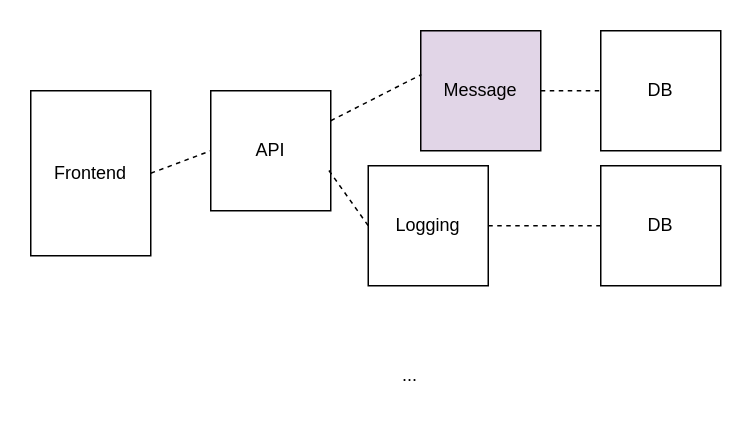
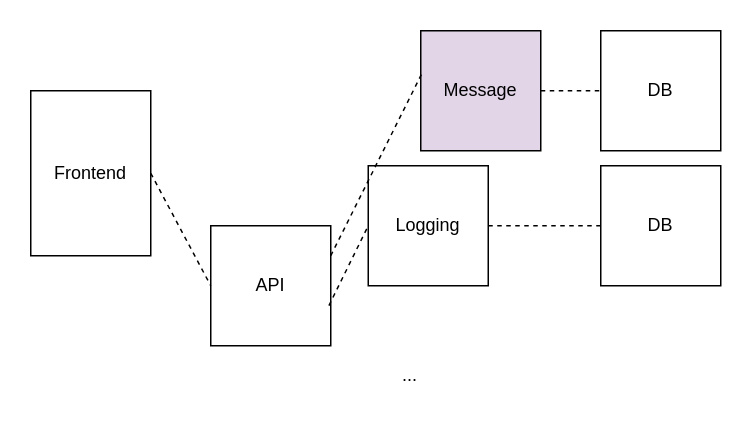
node "API": moved (271, 151) -> (271, 286)
